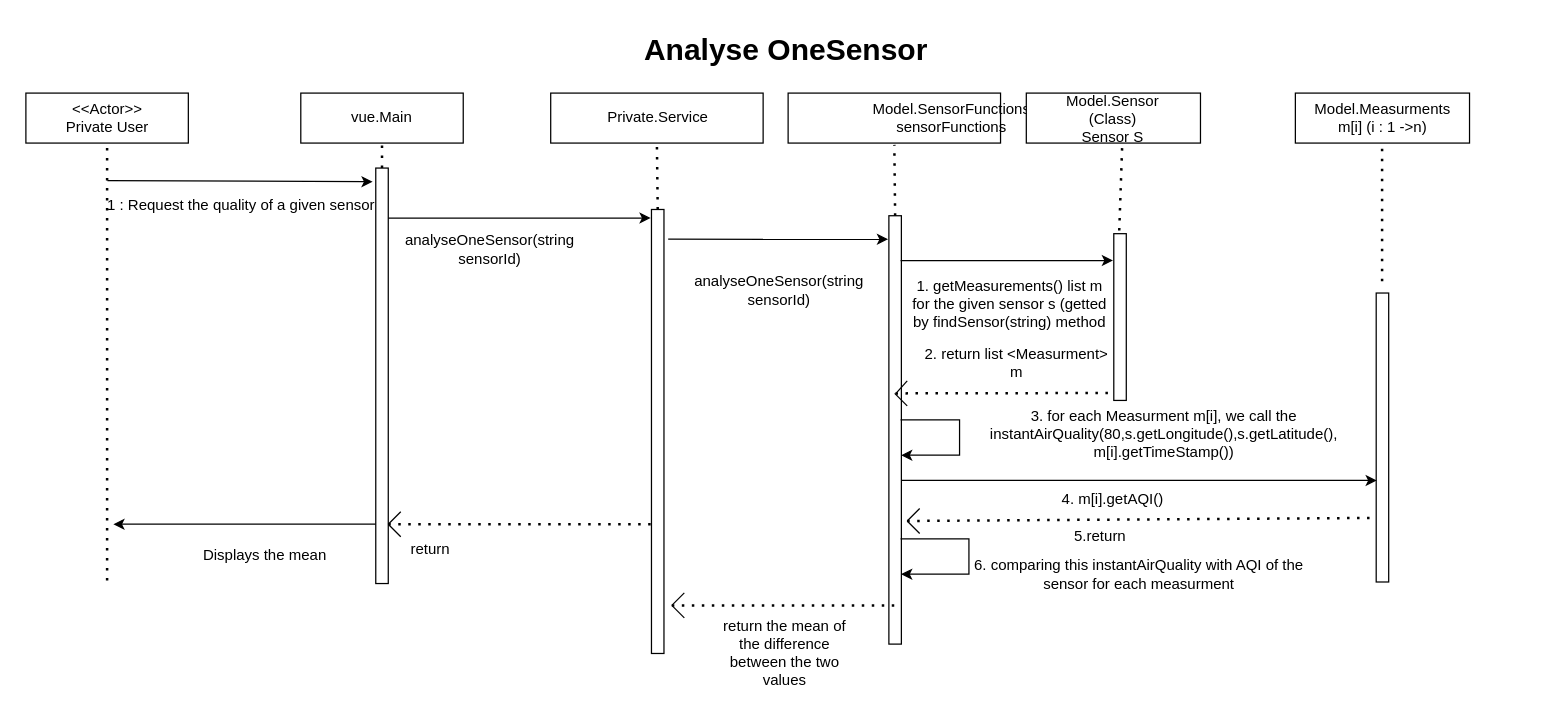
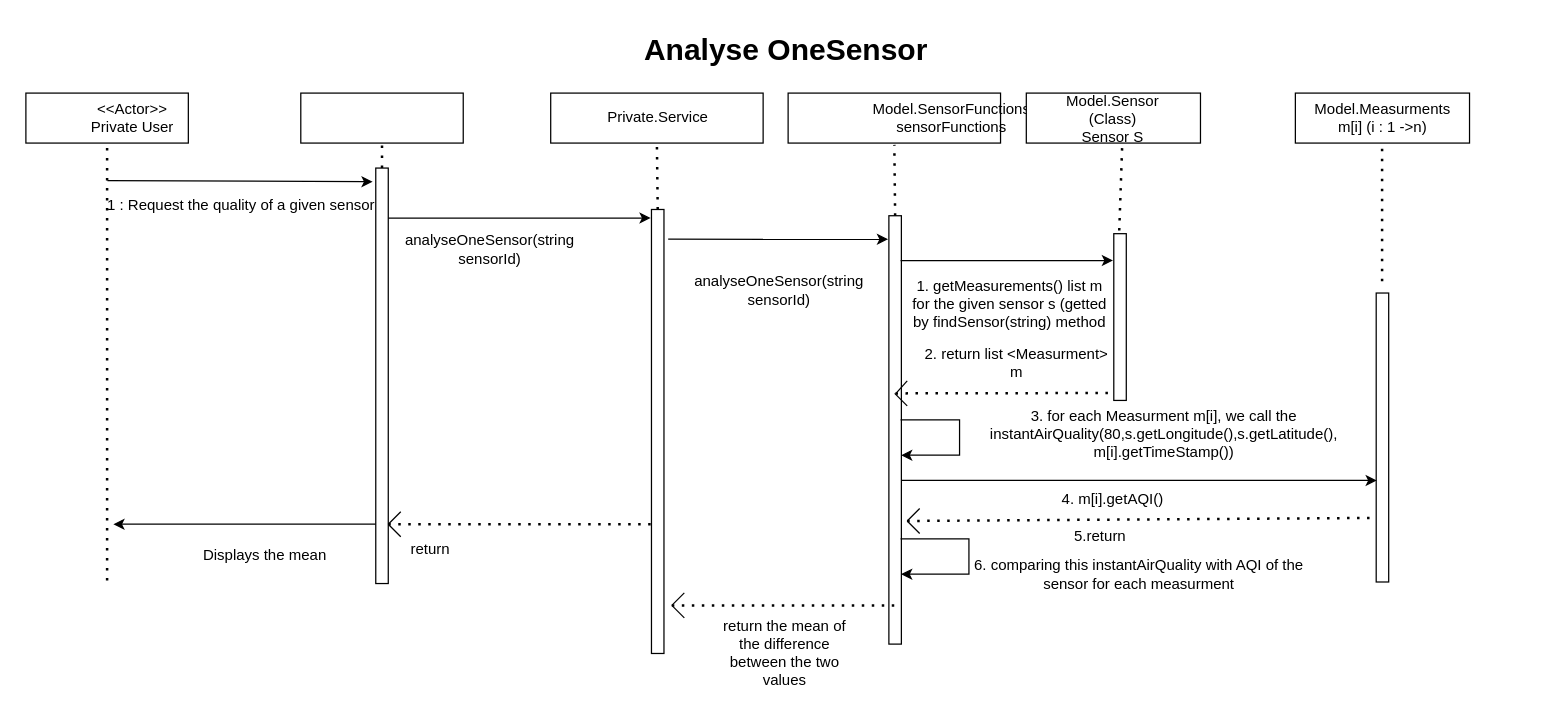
node "<<Actor>> Private User": moved (107, 118) -> (132, 118)
node "vue.Main": removed
